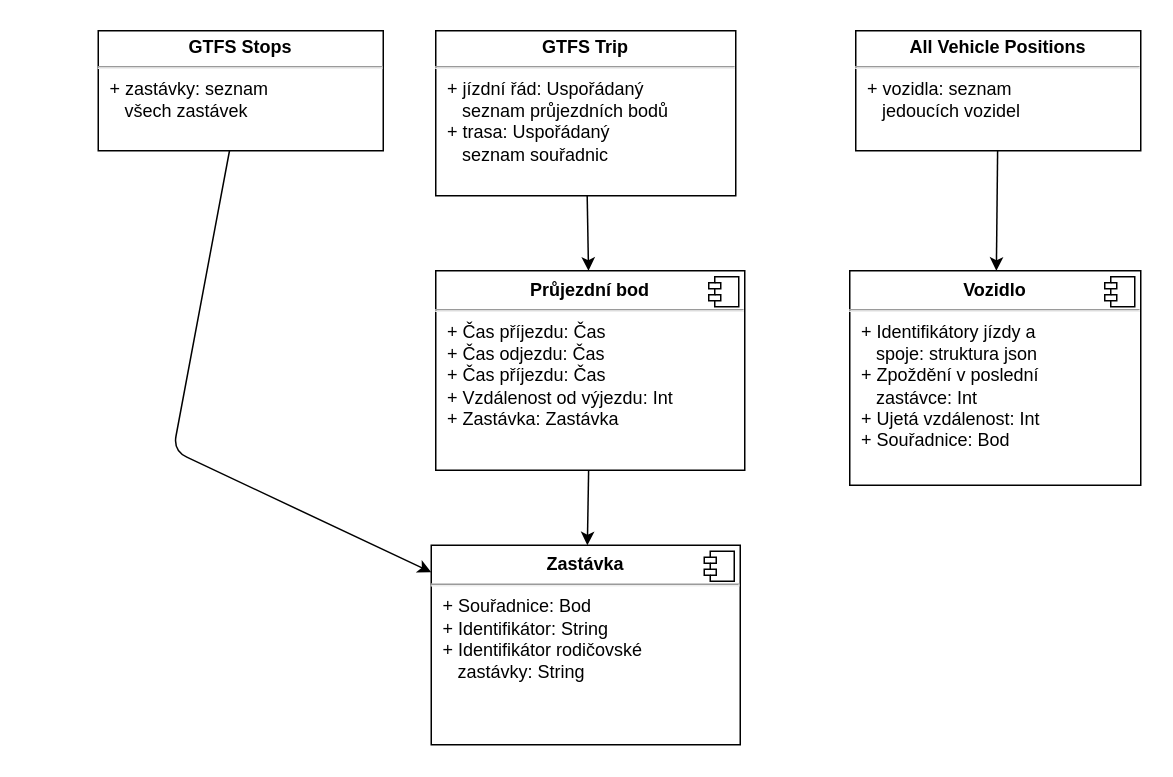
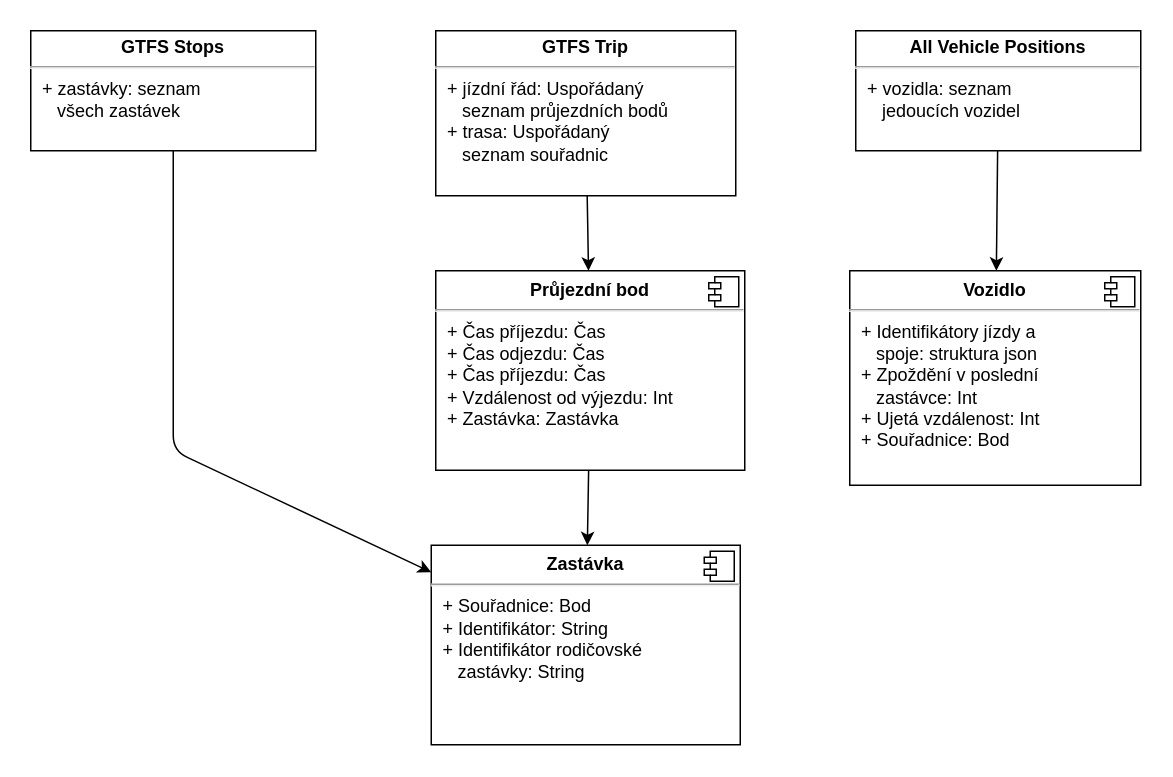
node "GTFS Stops + zastávky: seznam všech zastávek": moved (241, 91) -> (173, 91)
